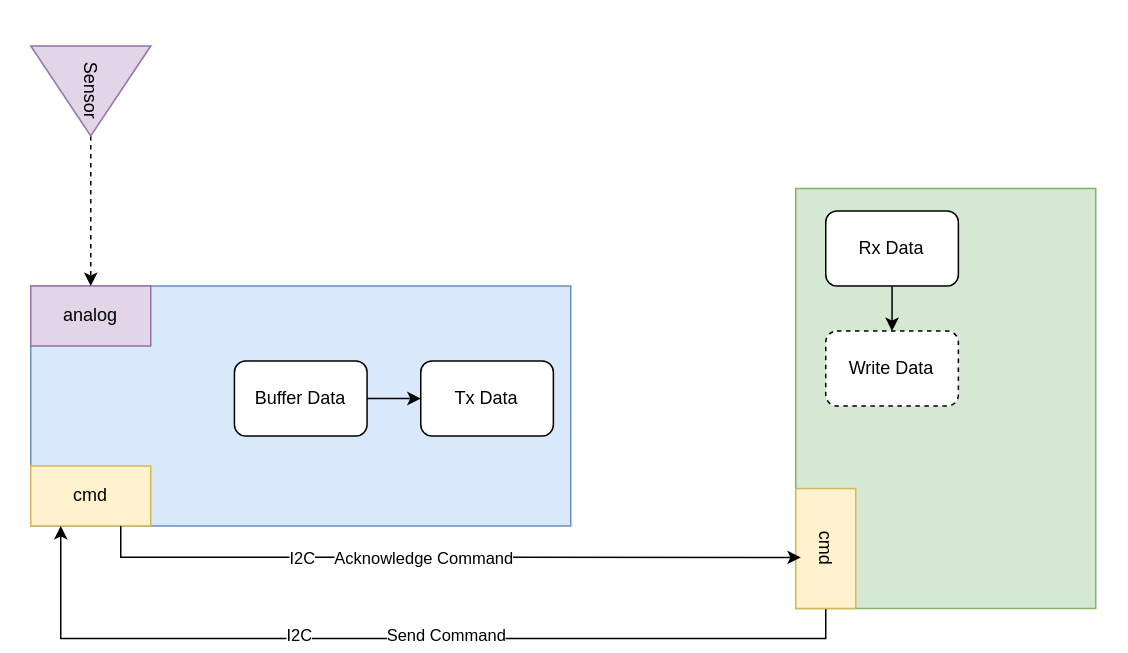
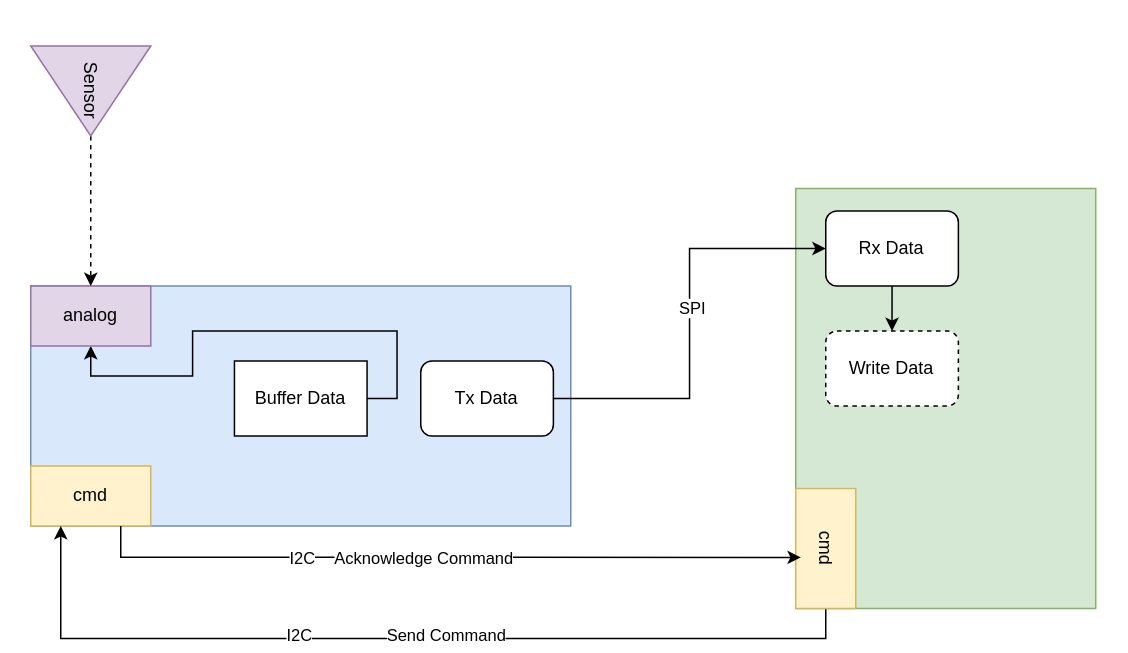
edge "Tx Data" -> "Rx Data": added, label "SPI"
node "Buffer Data": shape rounded rectangle -> rectangle
edge "Buffer Data" -> "Tx Data": now "Buffer Data" -> "analog"
